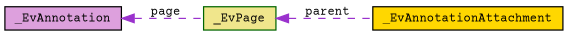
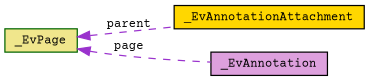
edge "_EvPage" -> "_EvAnnotation": reversed
